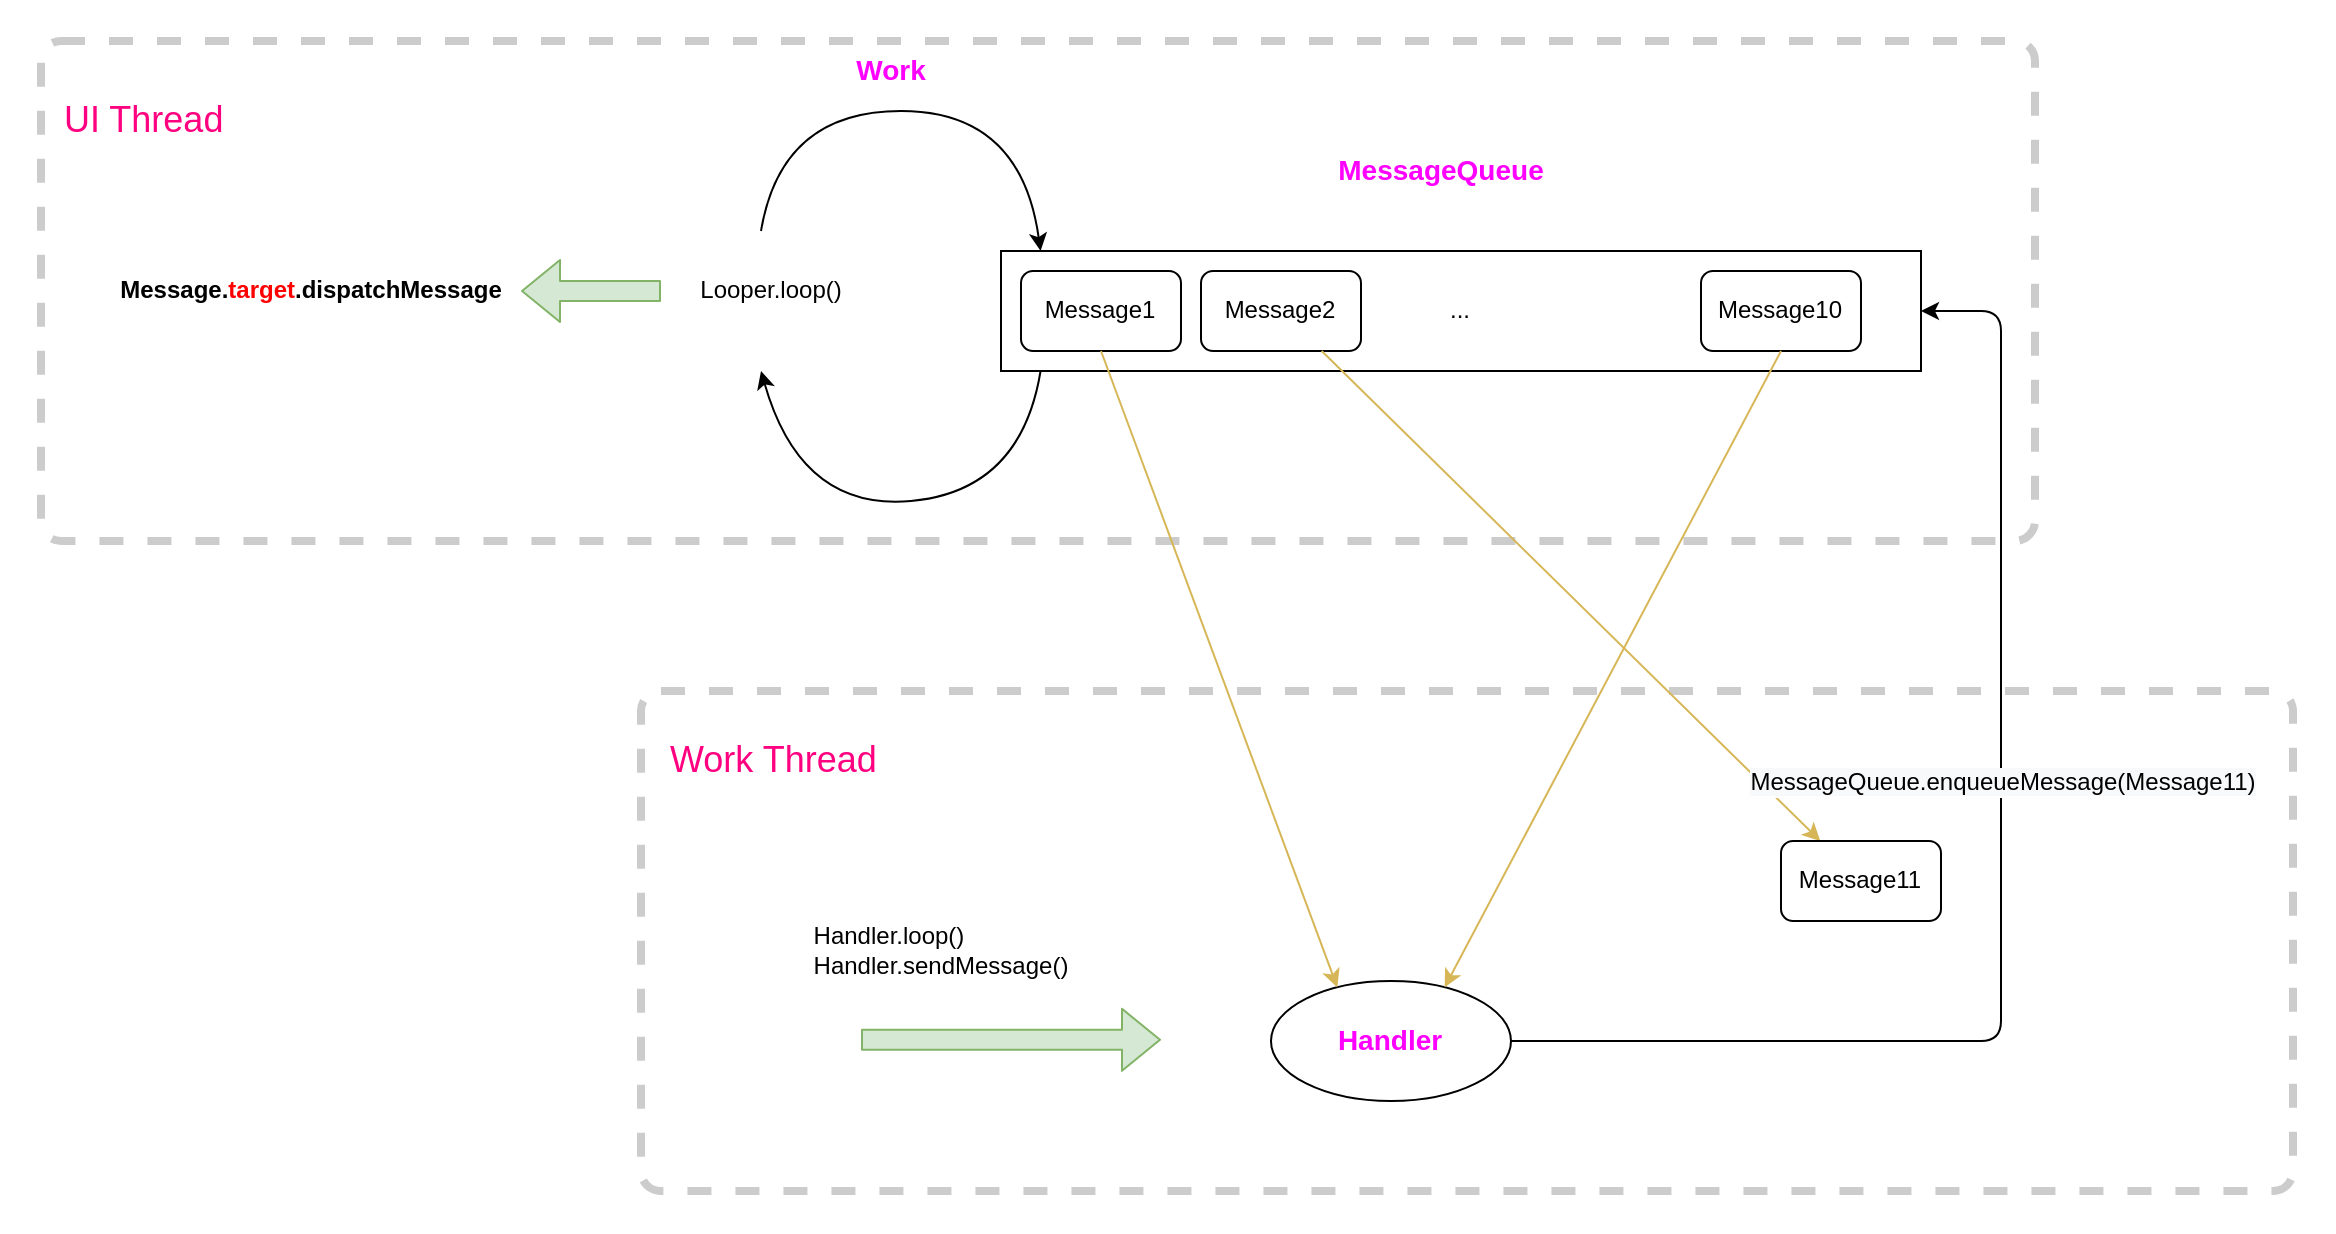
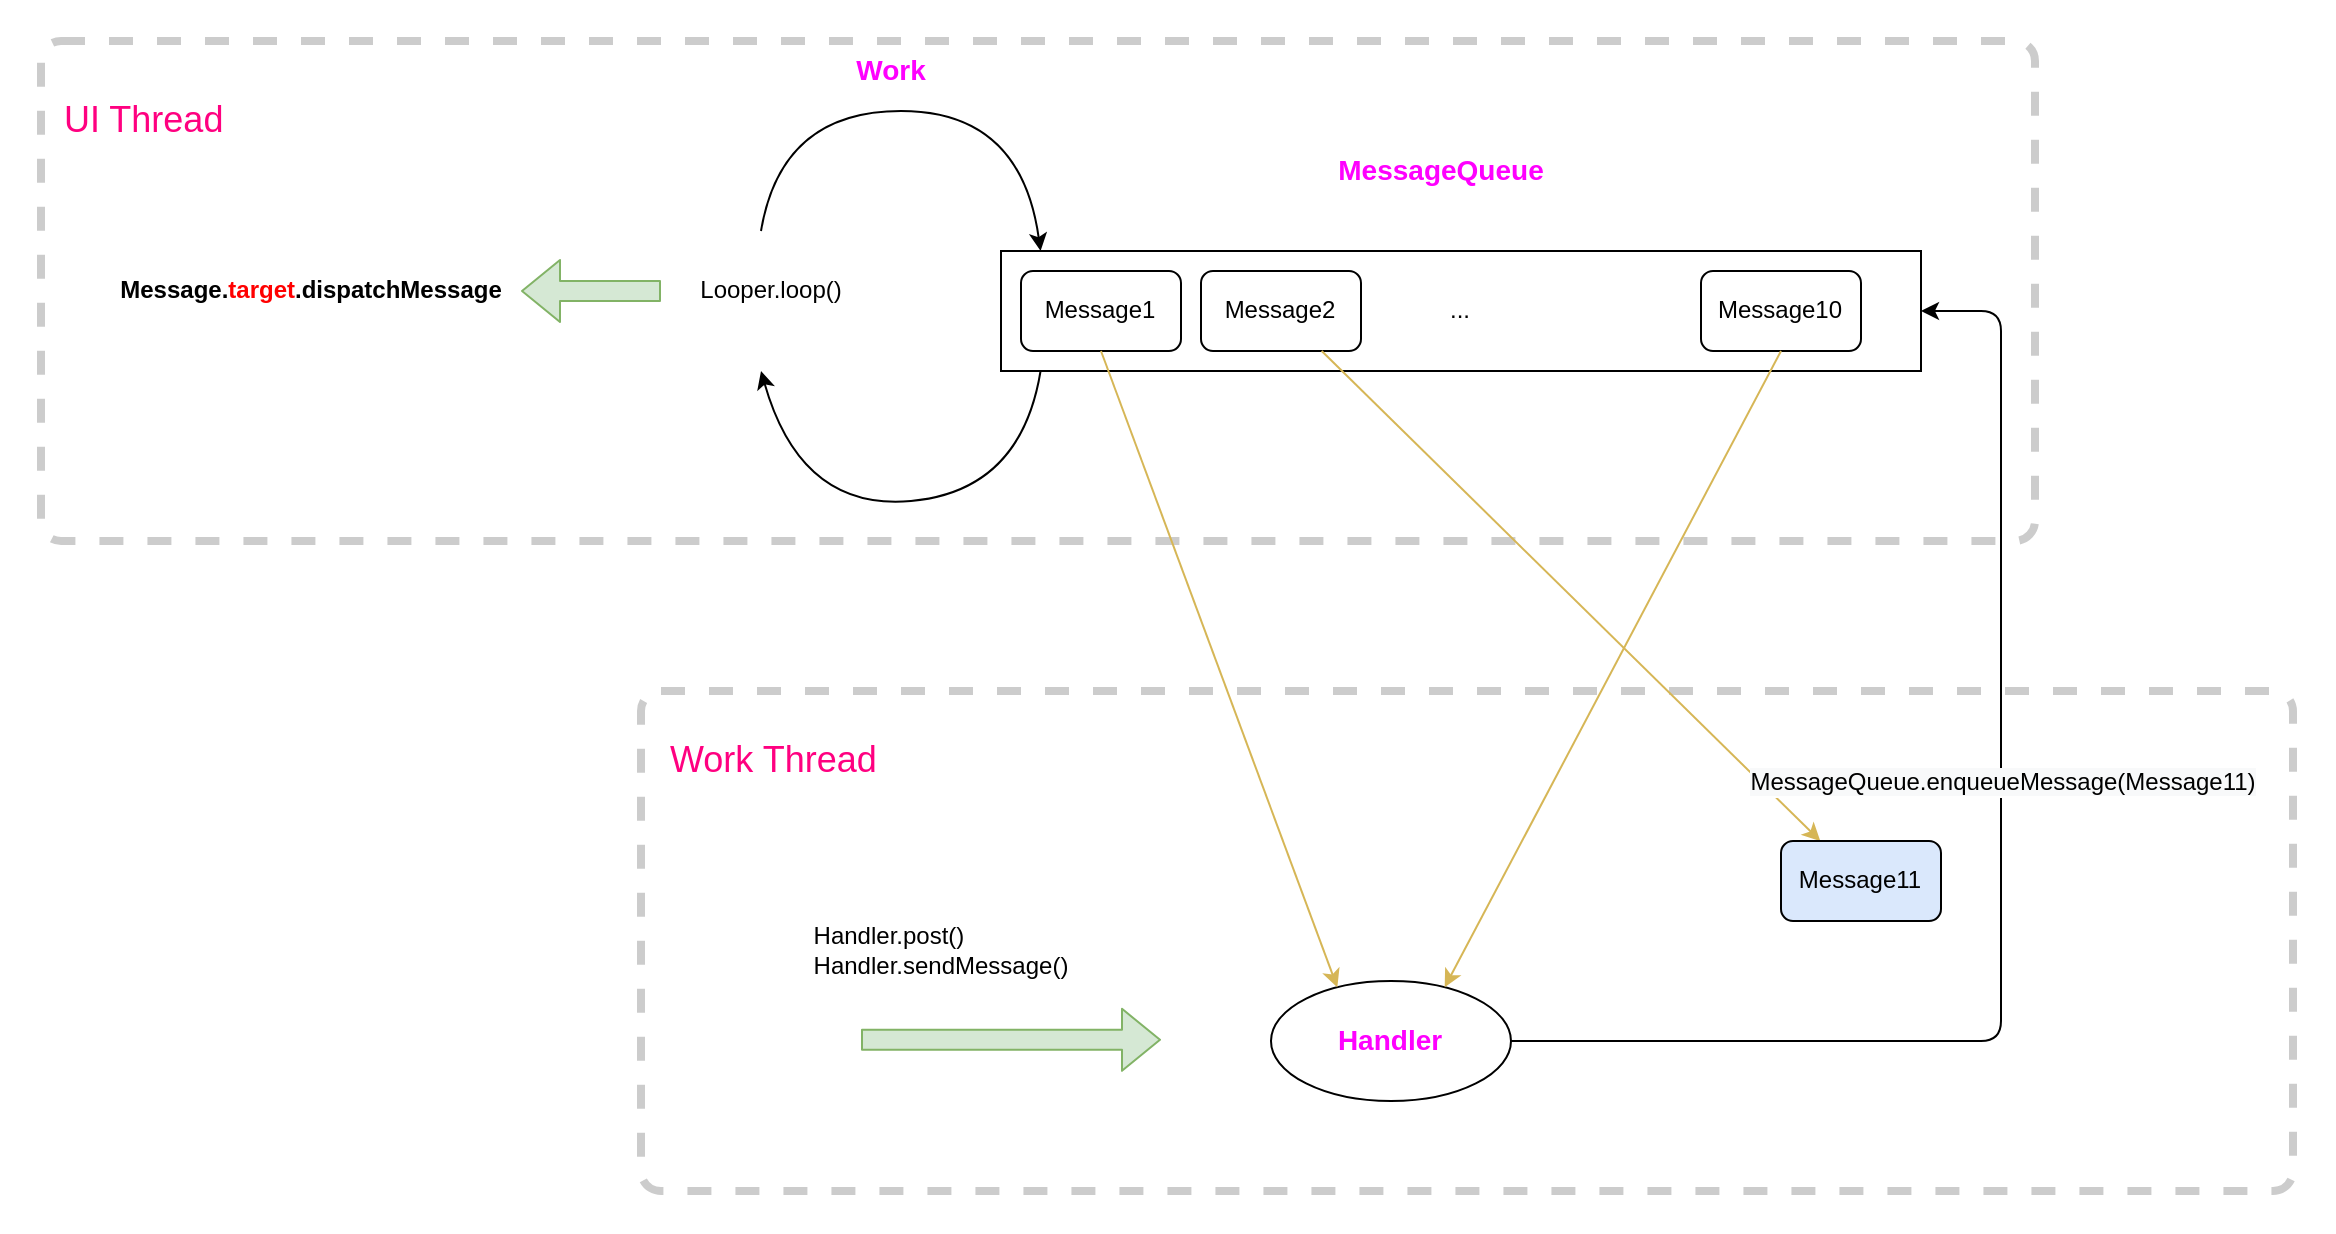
node "Message11": fillcolor #ffffff -> #dae8fc
node "Handler.loop() Handler.sendMessage()": label "Handler.loop() Handler.sendMessage()" -> "Handler.post() Handler.sendMessage()"
